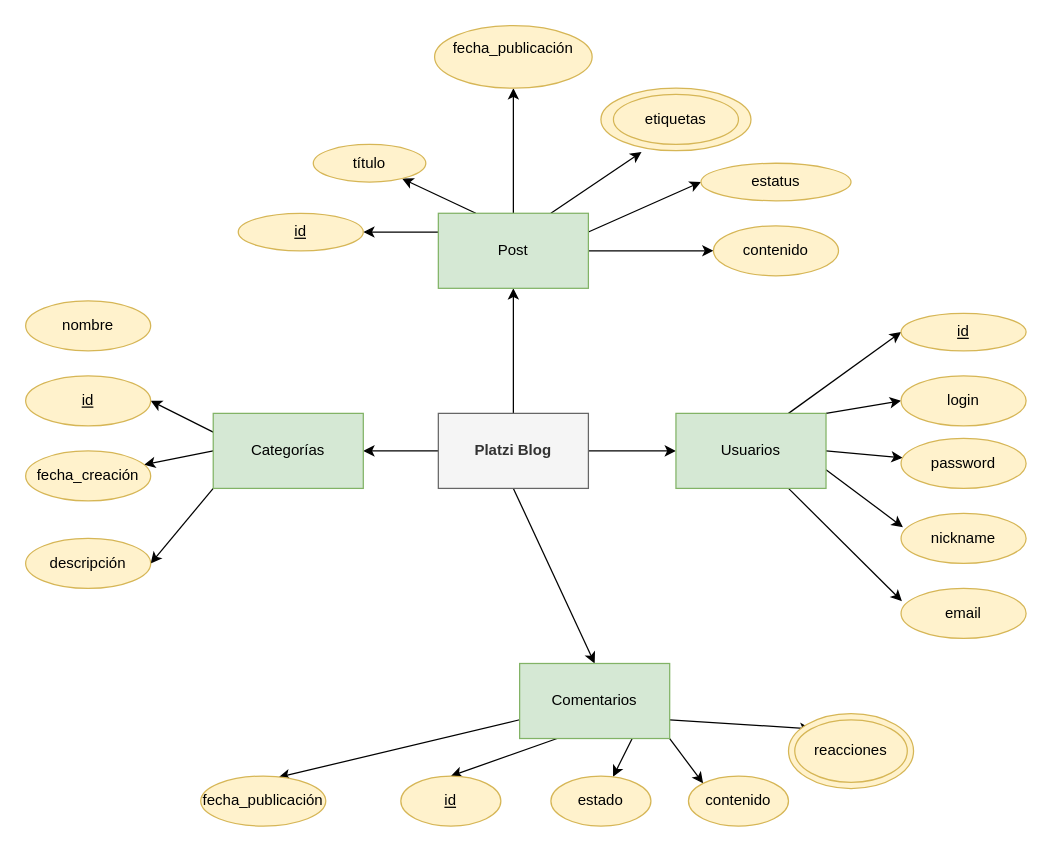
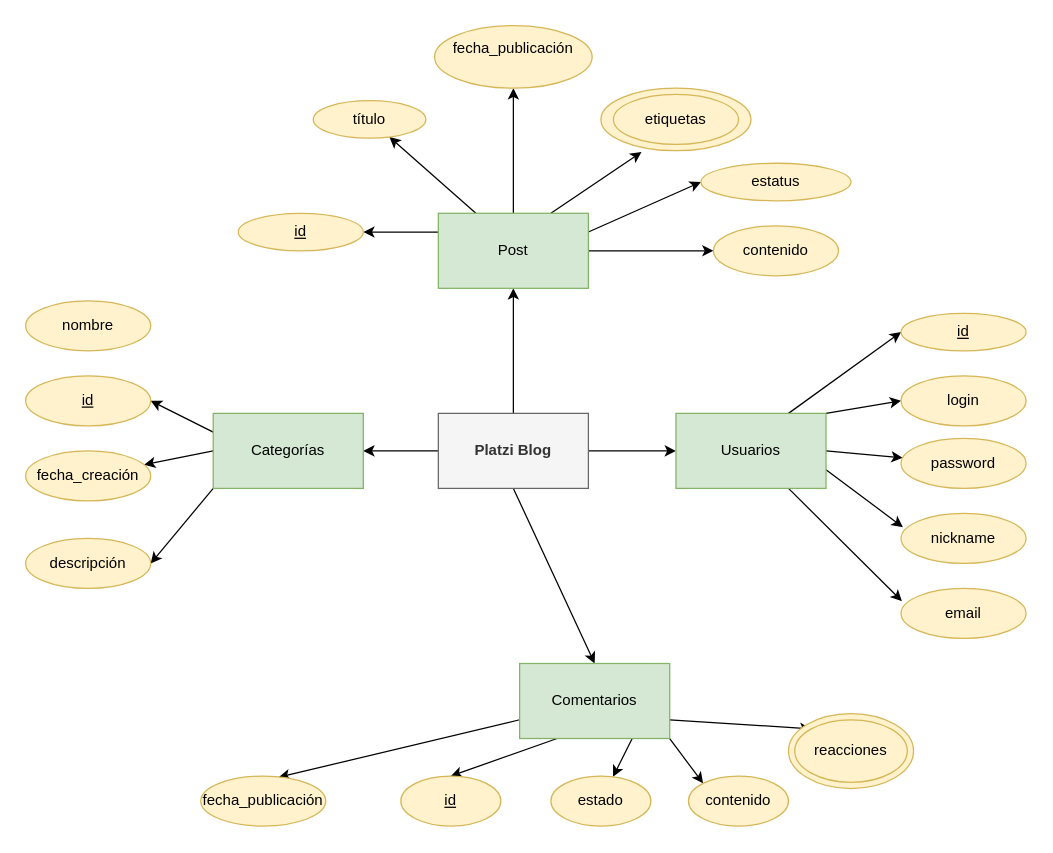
node "título": moved (369, 163) -> (369, 119)
